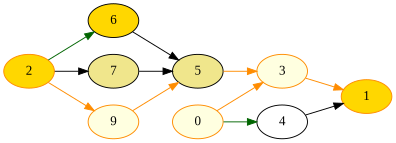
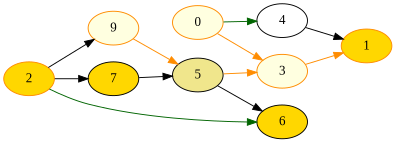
edge "6" -> "5": reversed
node "7": fillcolor khaki -> gold
edge "2" -> "9": color darkorange -> black
